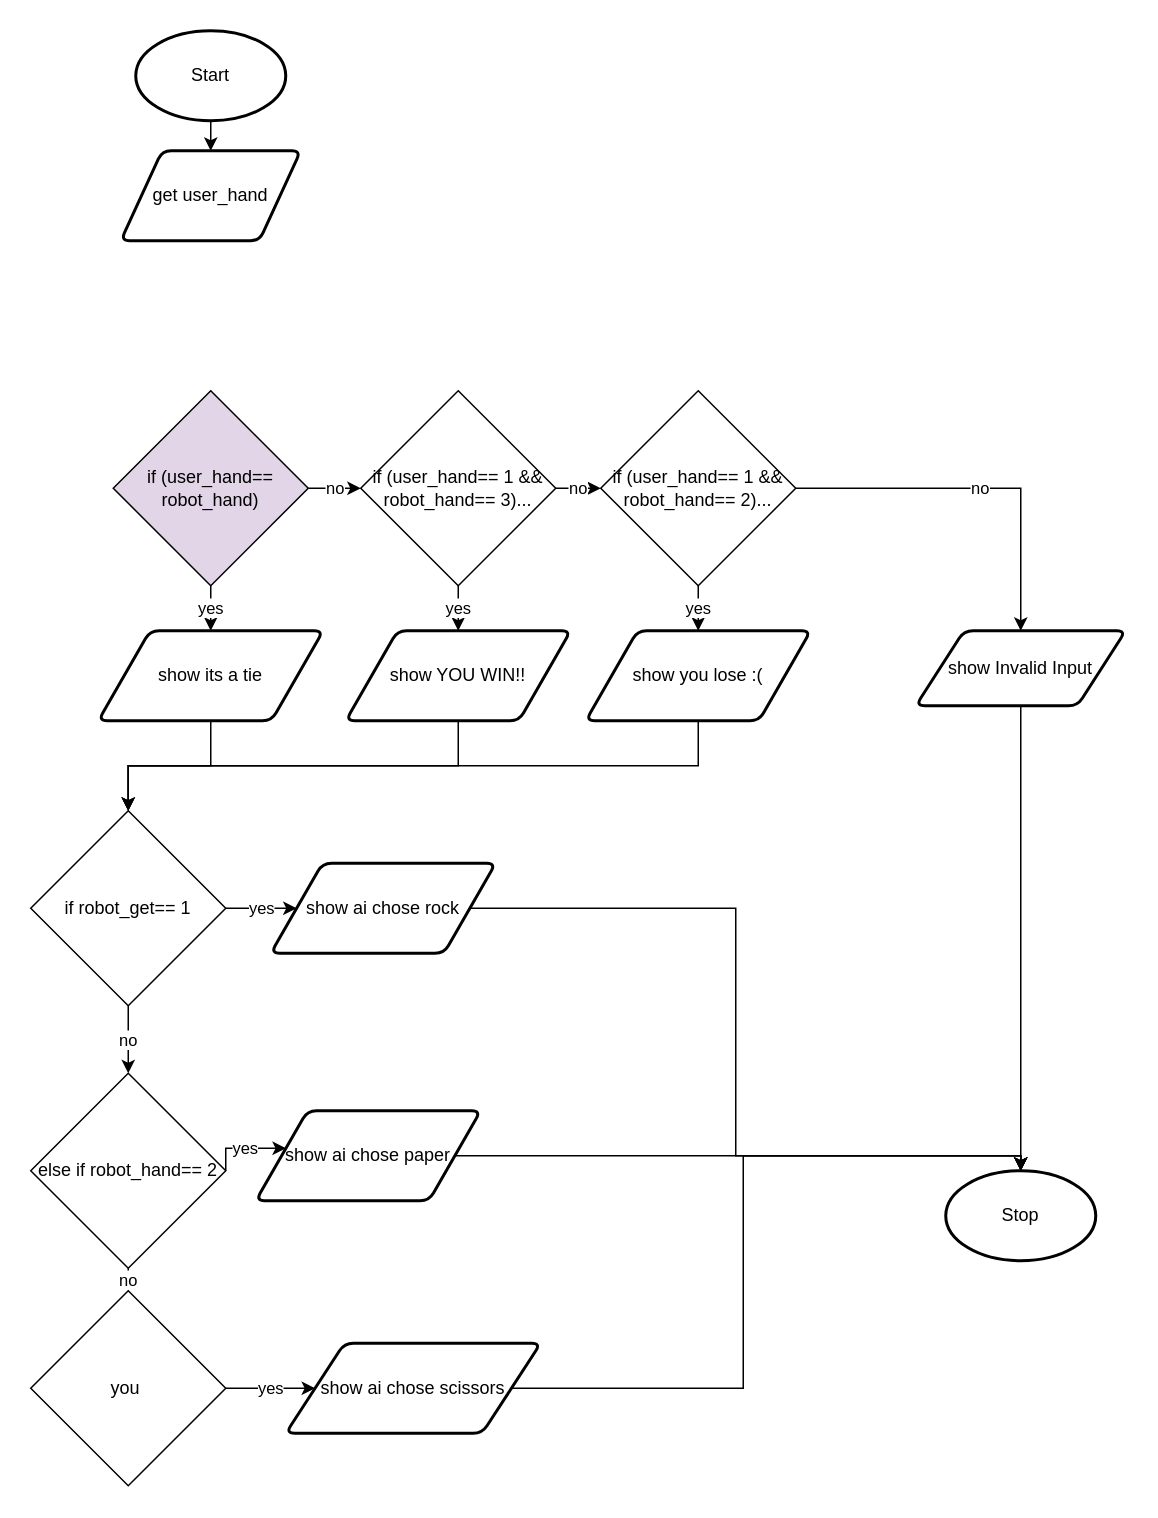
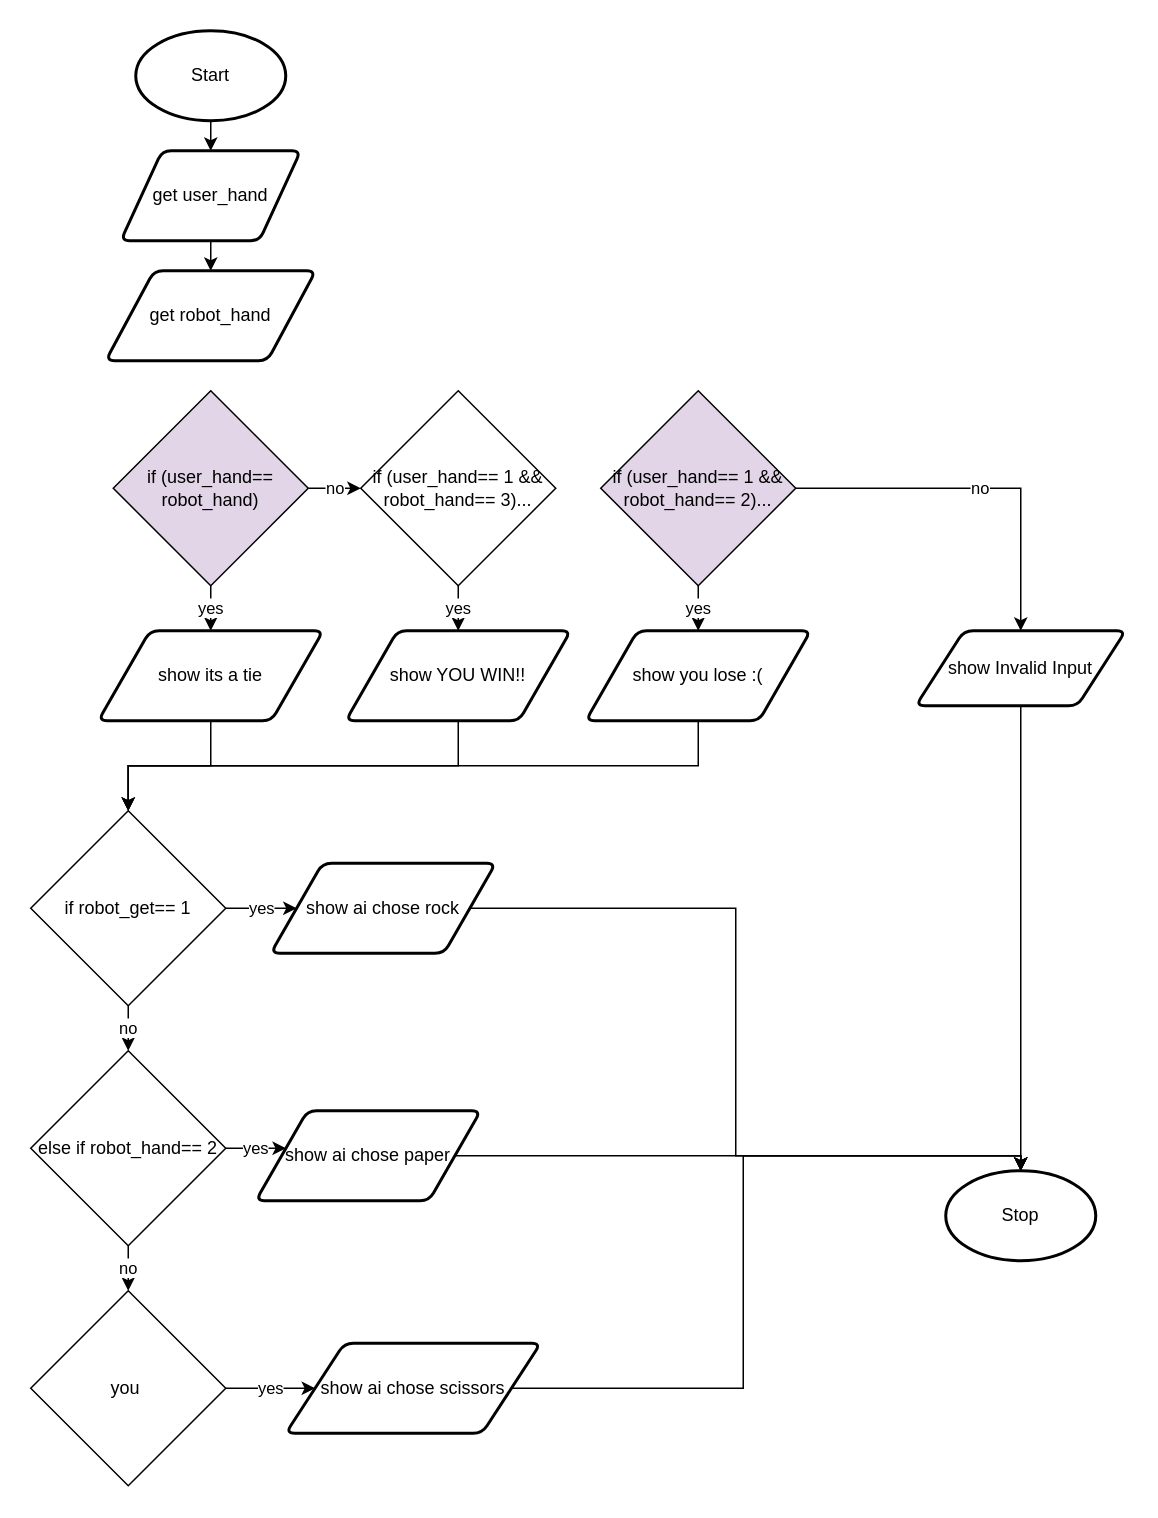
edge "get user_hand" -> "get robot_hand": added
node "get robot_hand": added
edge "if (user_hand== 1 && robot_hand== 3)..." -> "if (user_hand== 1 && robot_hand== 2)...": removed, label "no"
node "if (user_hand== 1 && robot_hand== 2)...": fillcolor #ffffff -> #e1d5e7
node "else if robot_hand== 2": moved (128, 1171) -> (128, 1148)
